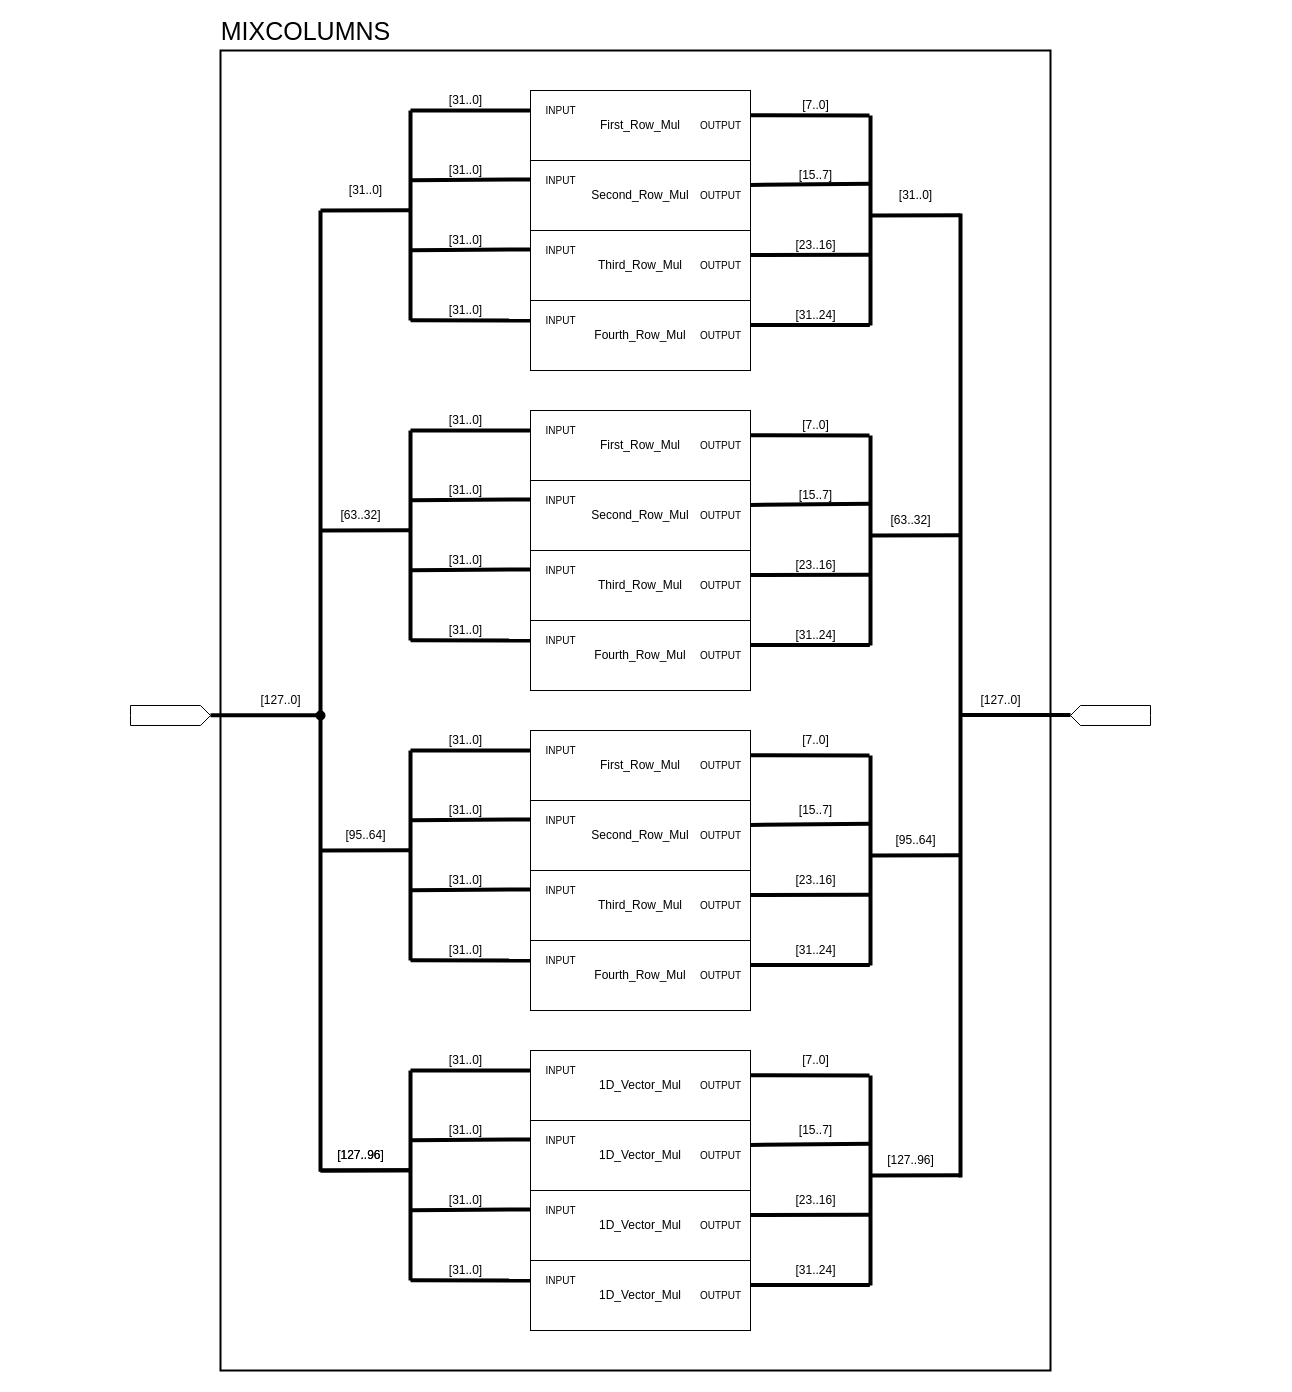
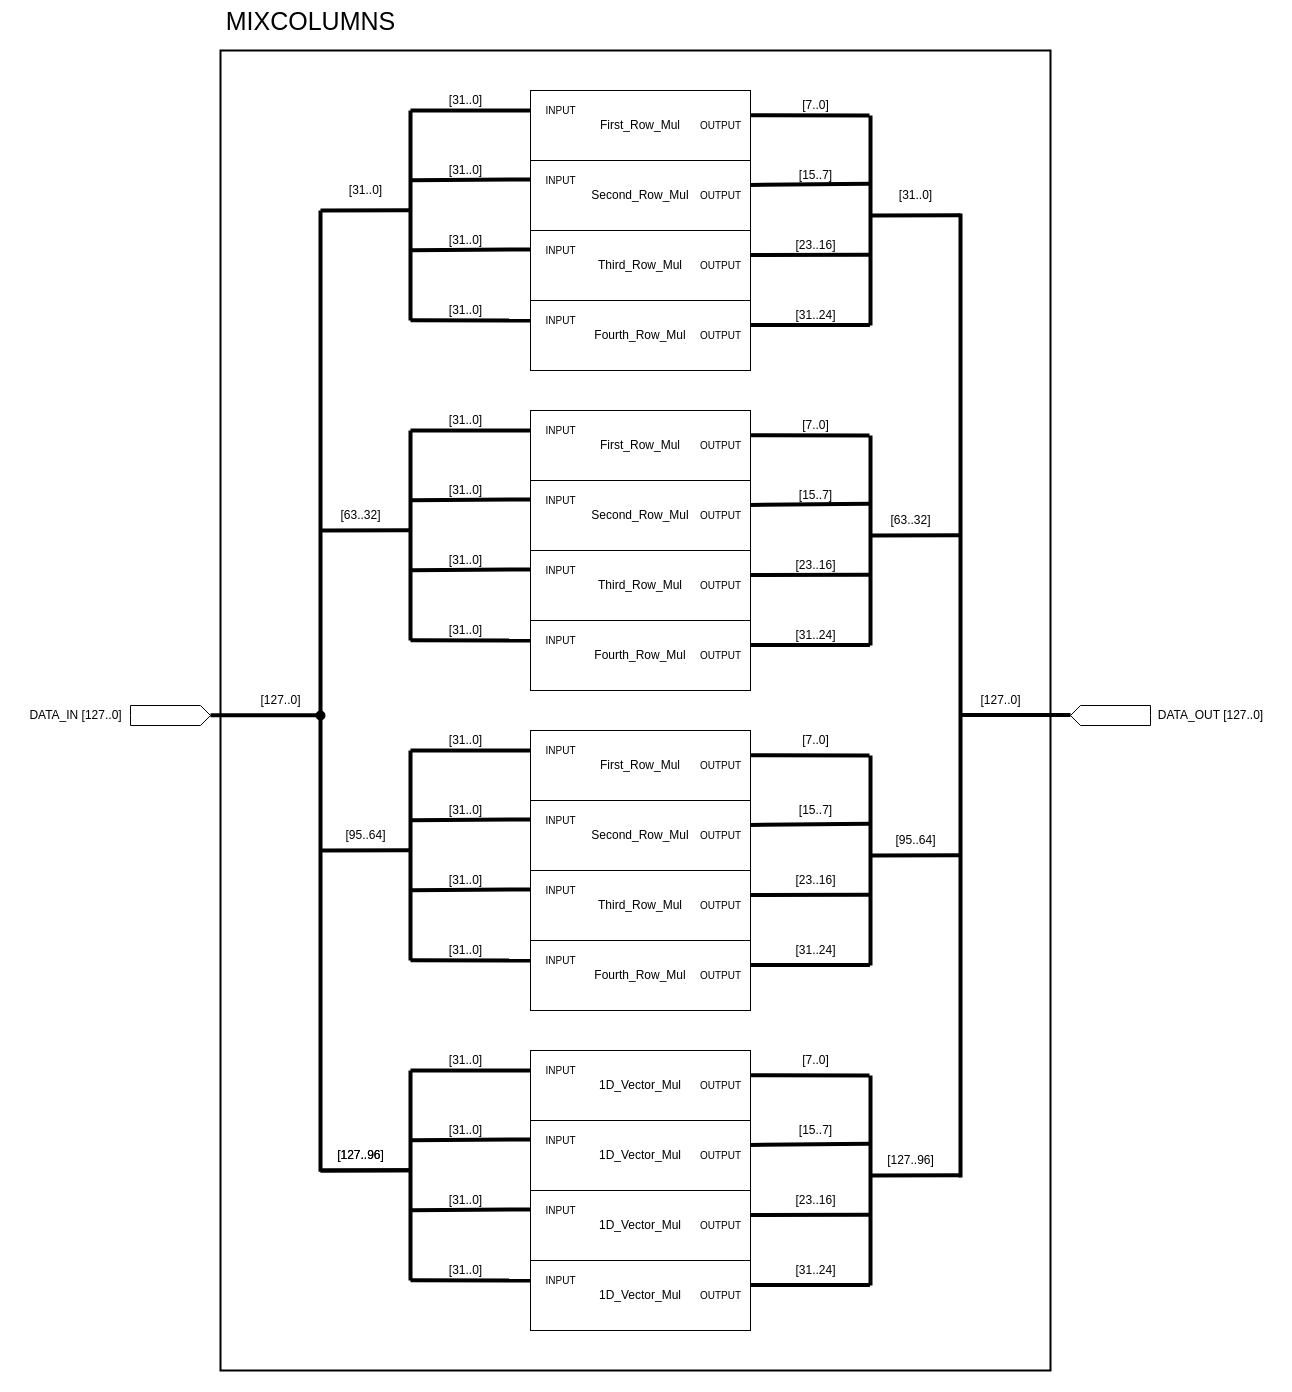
node "MIXCOLUMNS": moved (306, 31) -> (311, 21)
node "DATA_IN [127..0]": added
node "DATA_OUT [127..0]": added
